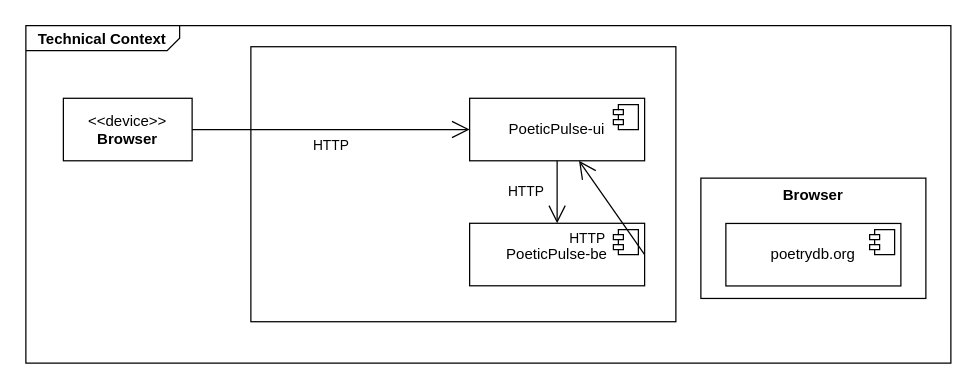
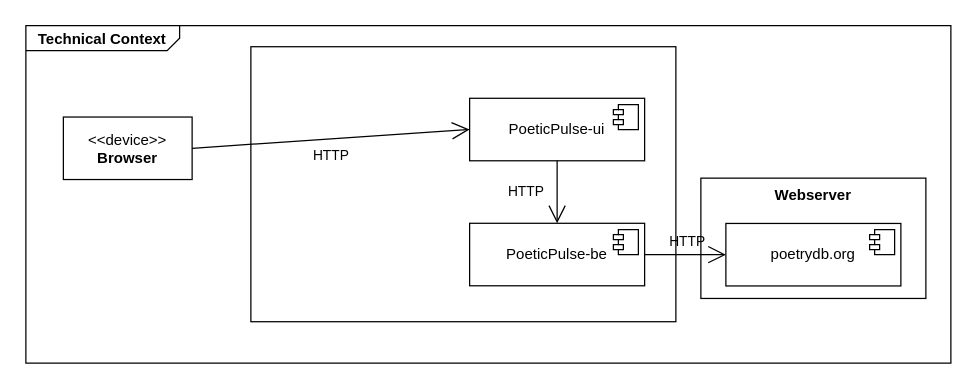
node "<<device>> Browser": moved (128, 130) -> (128, 148)
node "Browser": label "Browser" -> "Webserver"
edge "PoeticPulse-be" -> "PoeticPulse-ui": now "PoeticPulse-be" -> "poetrydb.org"
